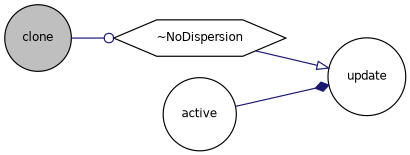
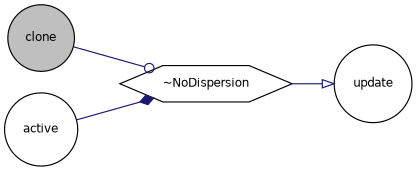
edge "active" -> "update": now "active" -> "~NoDispersion"
